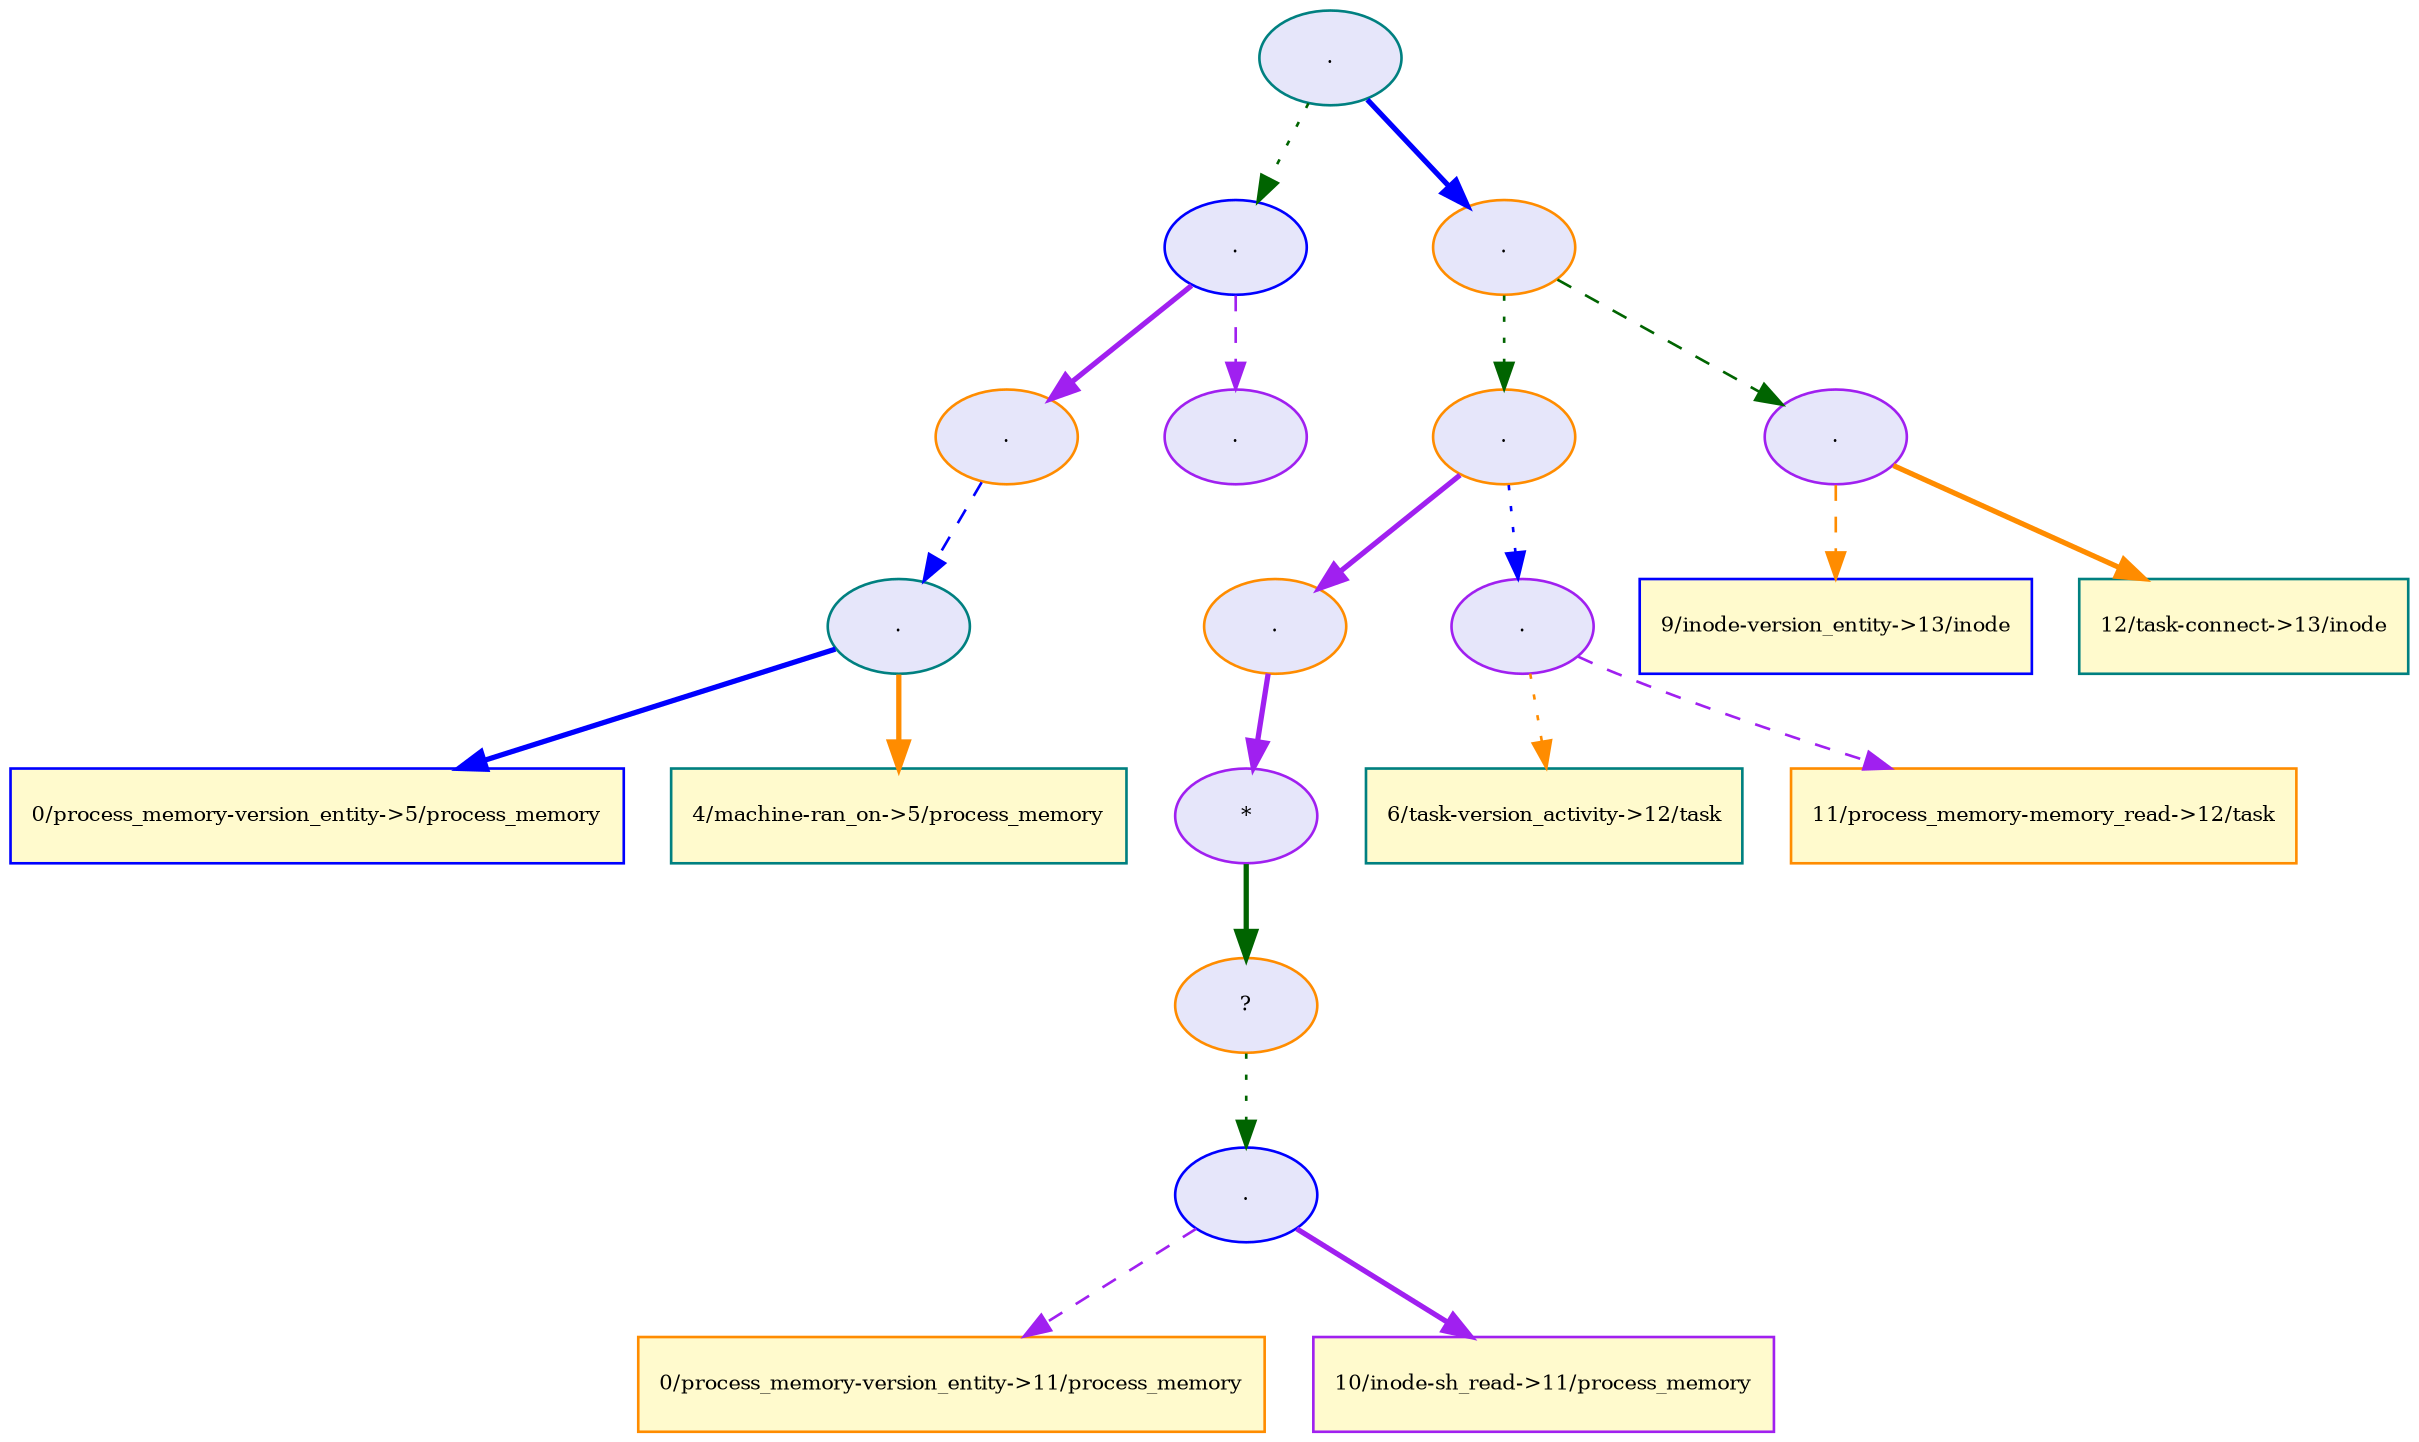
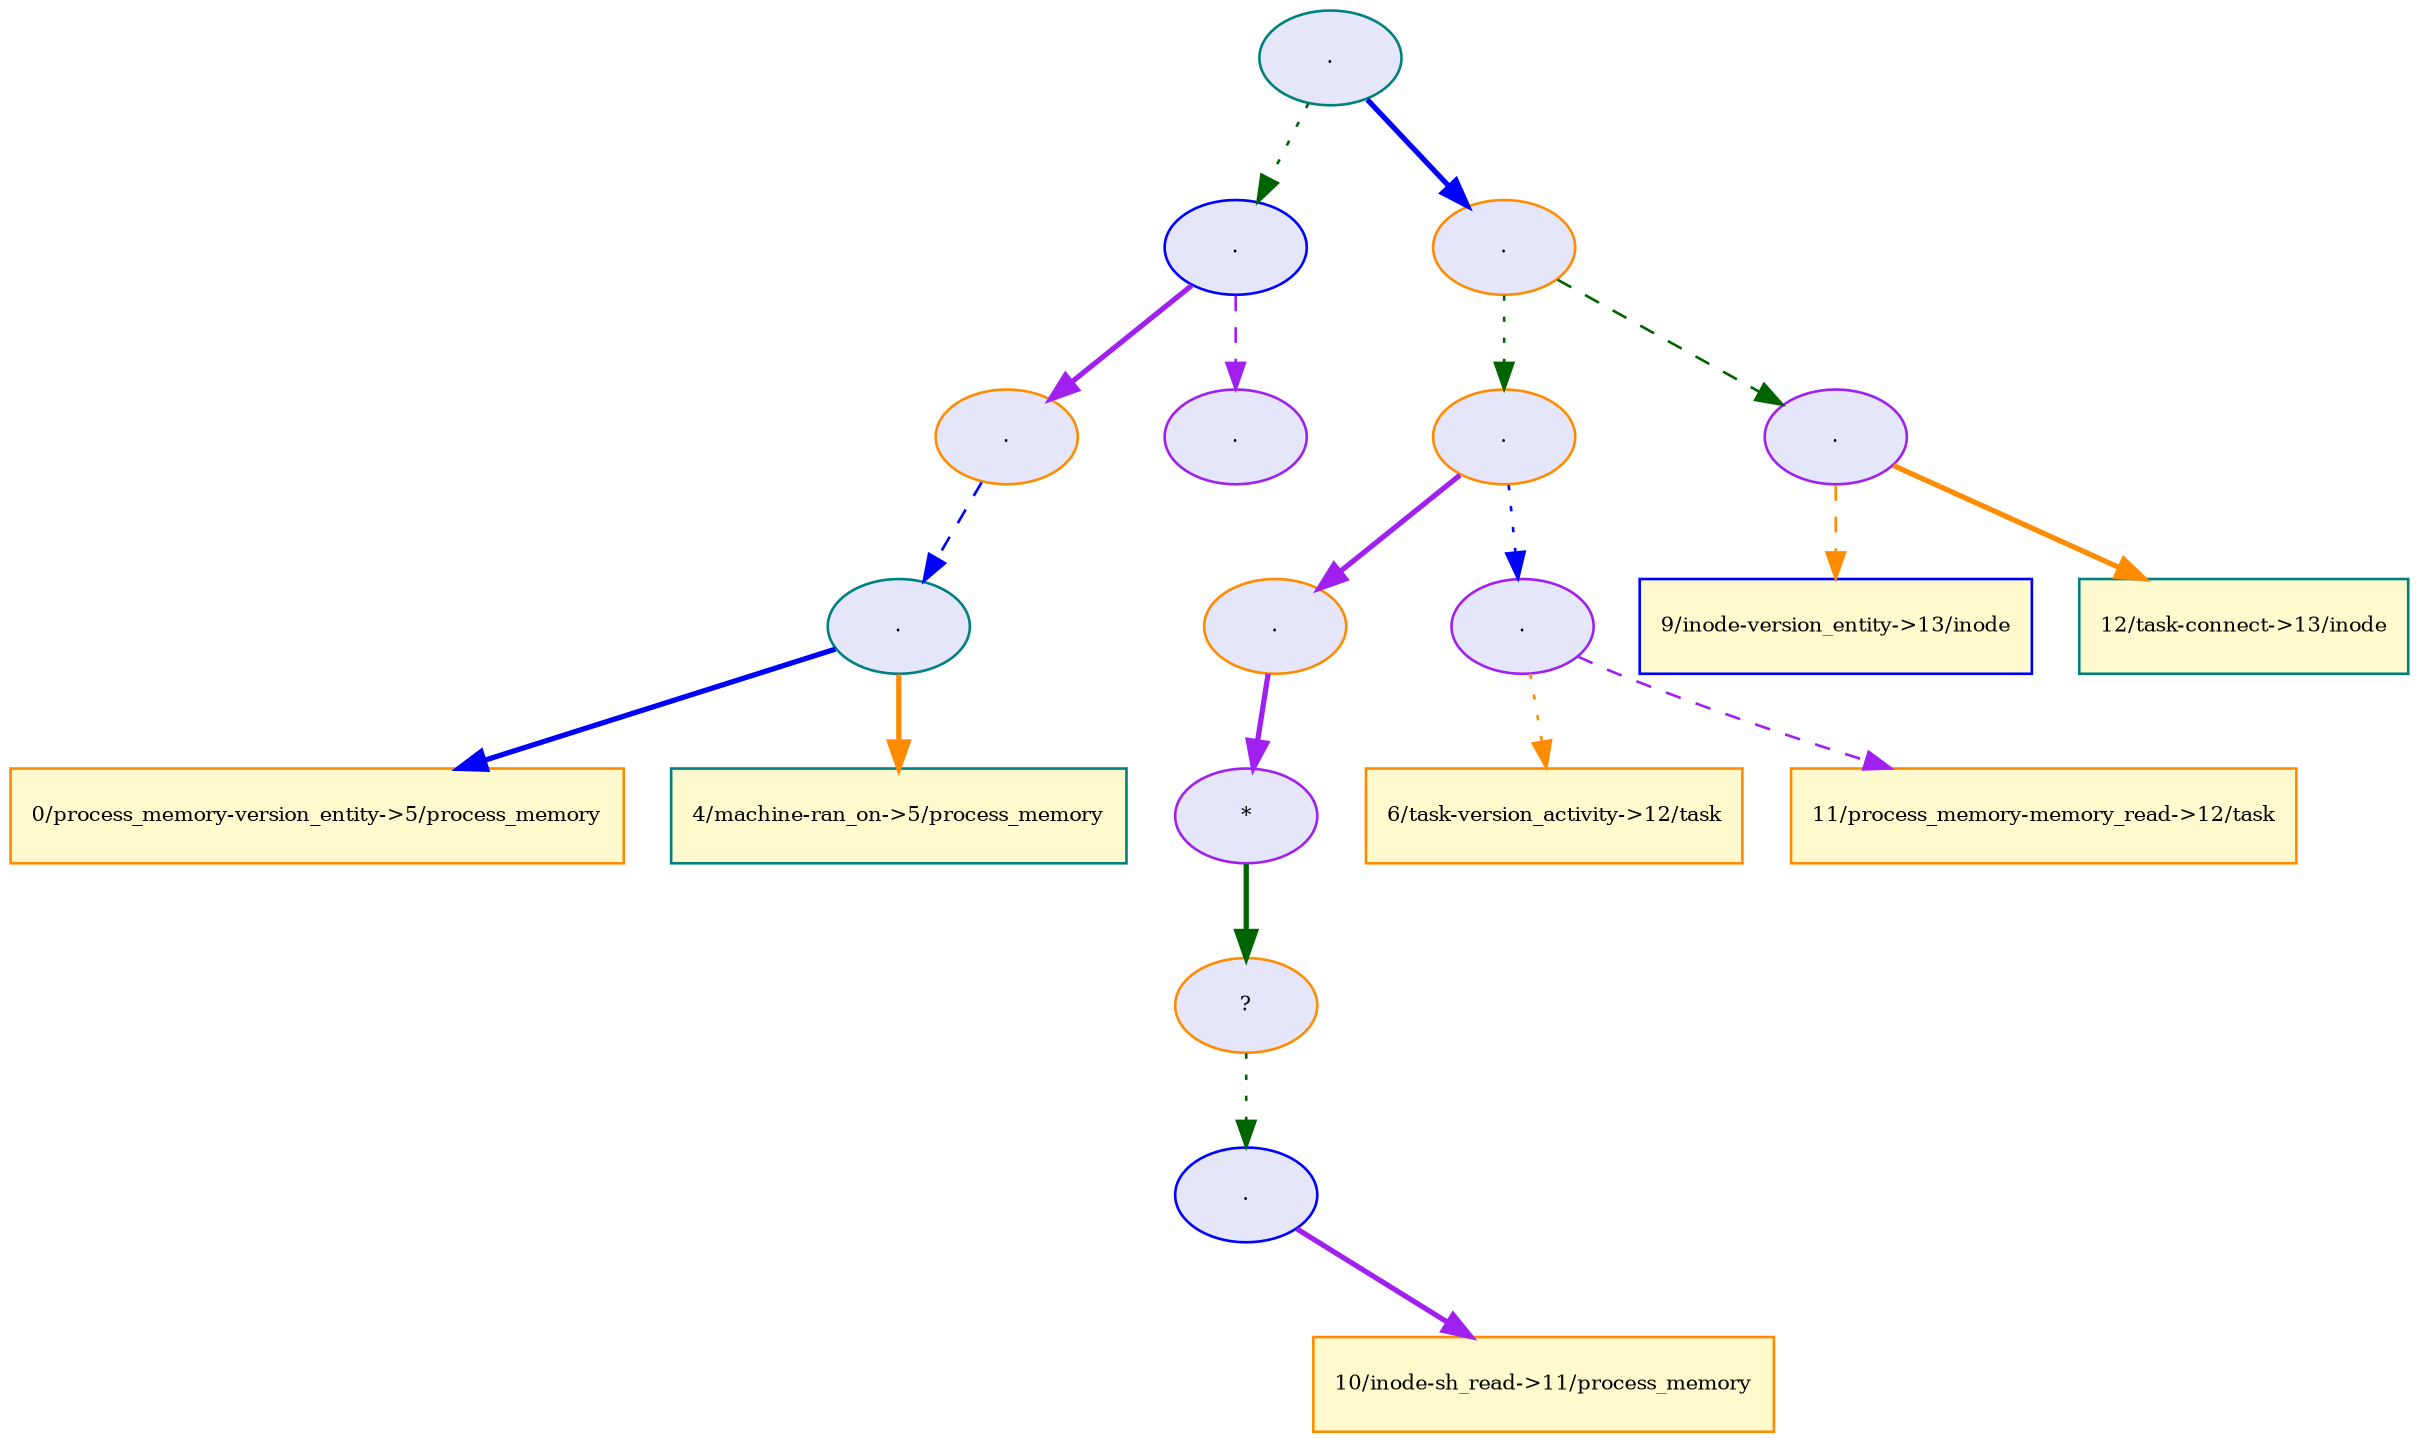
node "0/process_memory-version_entity->5/process_memory": color blue -> darkorange
node "6/task-version_activity->12/task": color teal -> darkorange
node "0/process_memory-version_entity->11/process_memory": removed
node "10/inode-sh_read->11/process_memory": color purple -> darkorange
